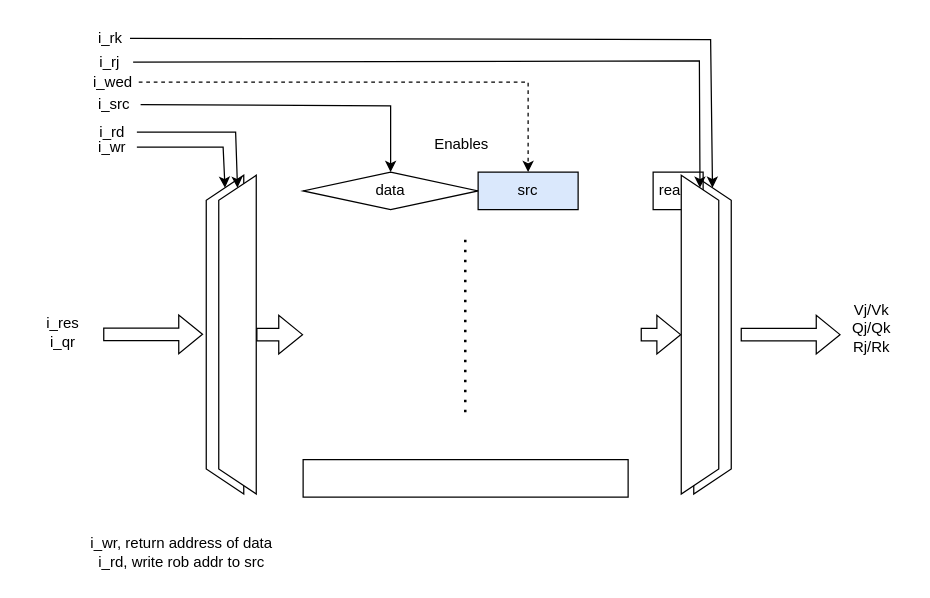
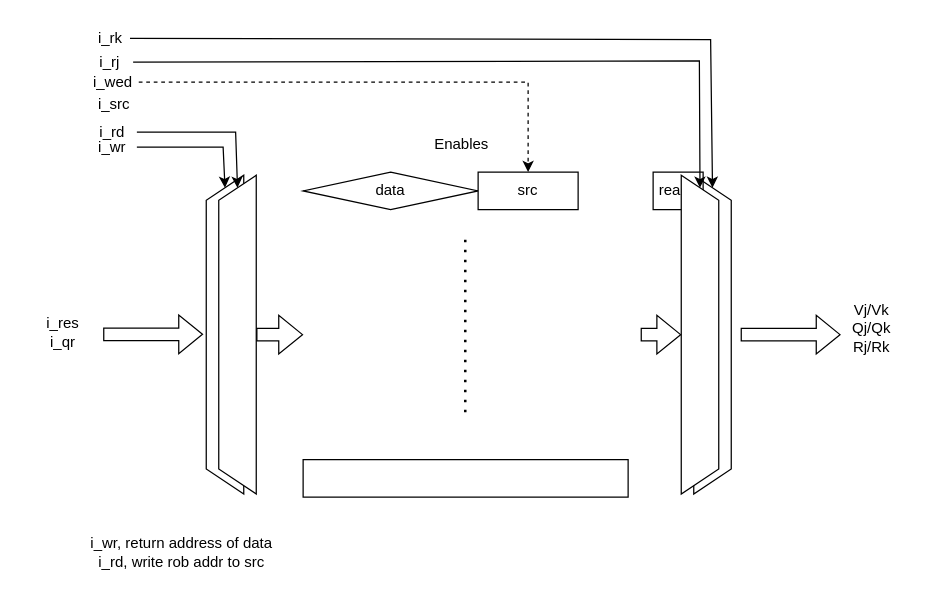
edge "i_src" -> "data": removed
node "src": fillcolor #dae8fc -> #ffffff
